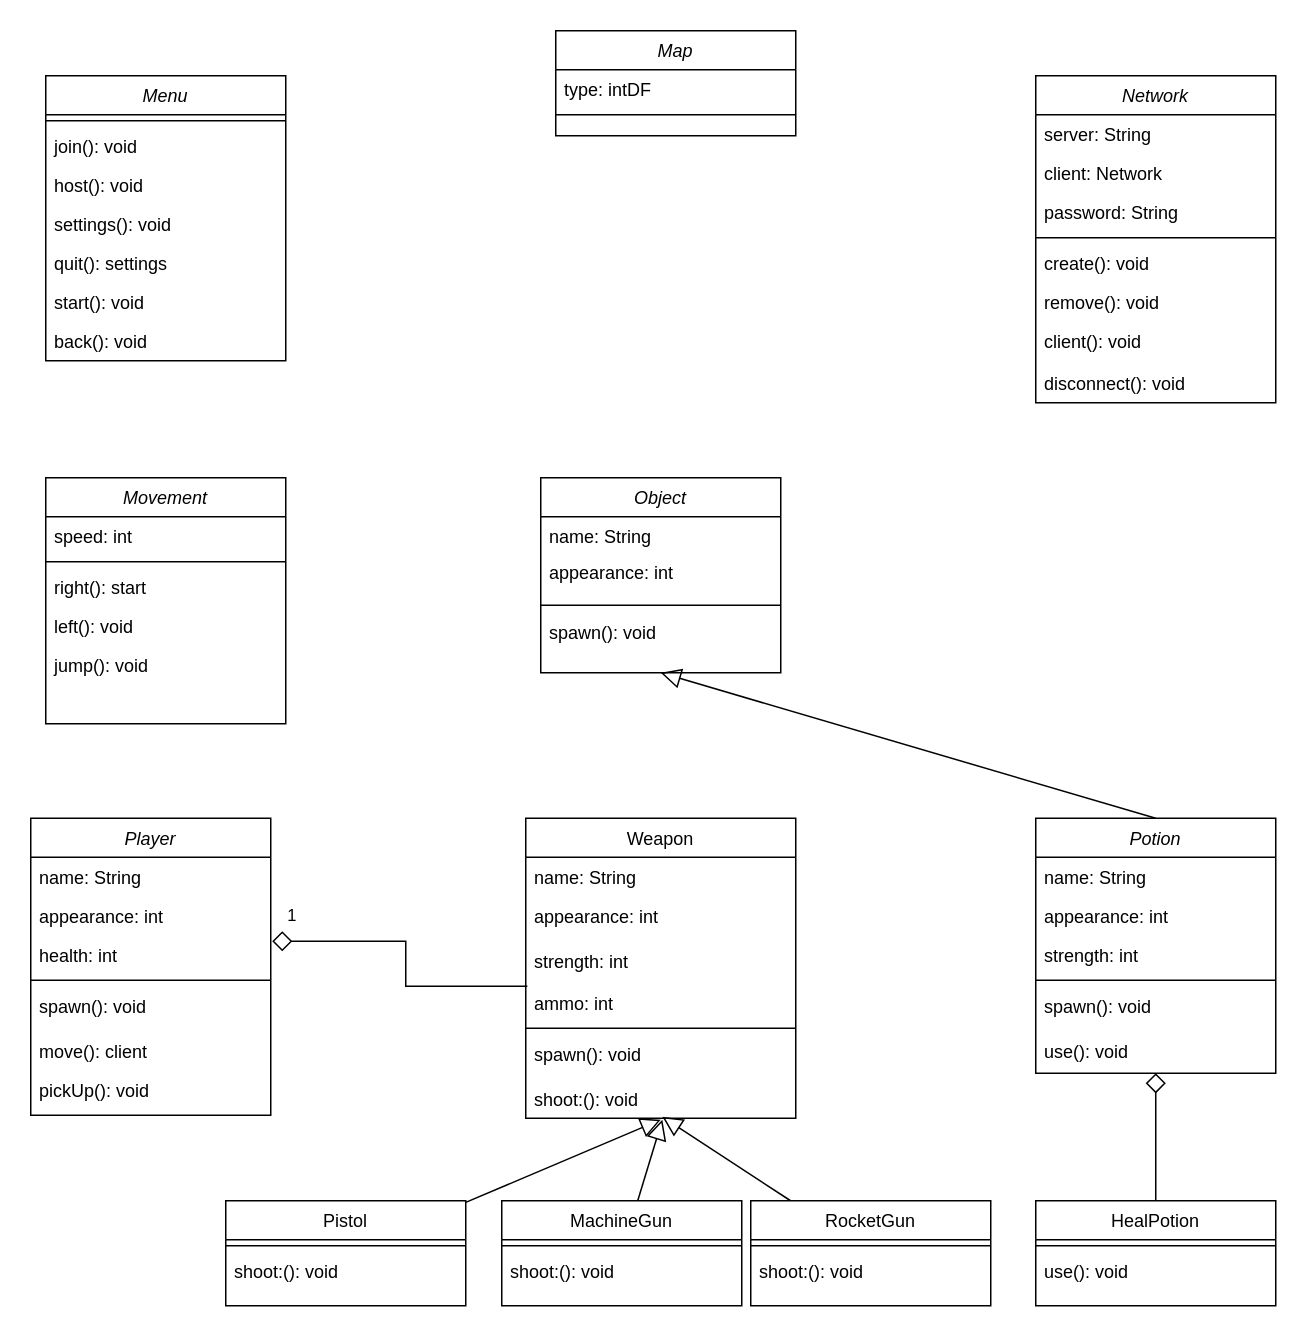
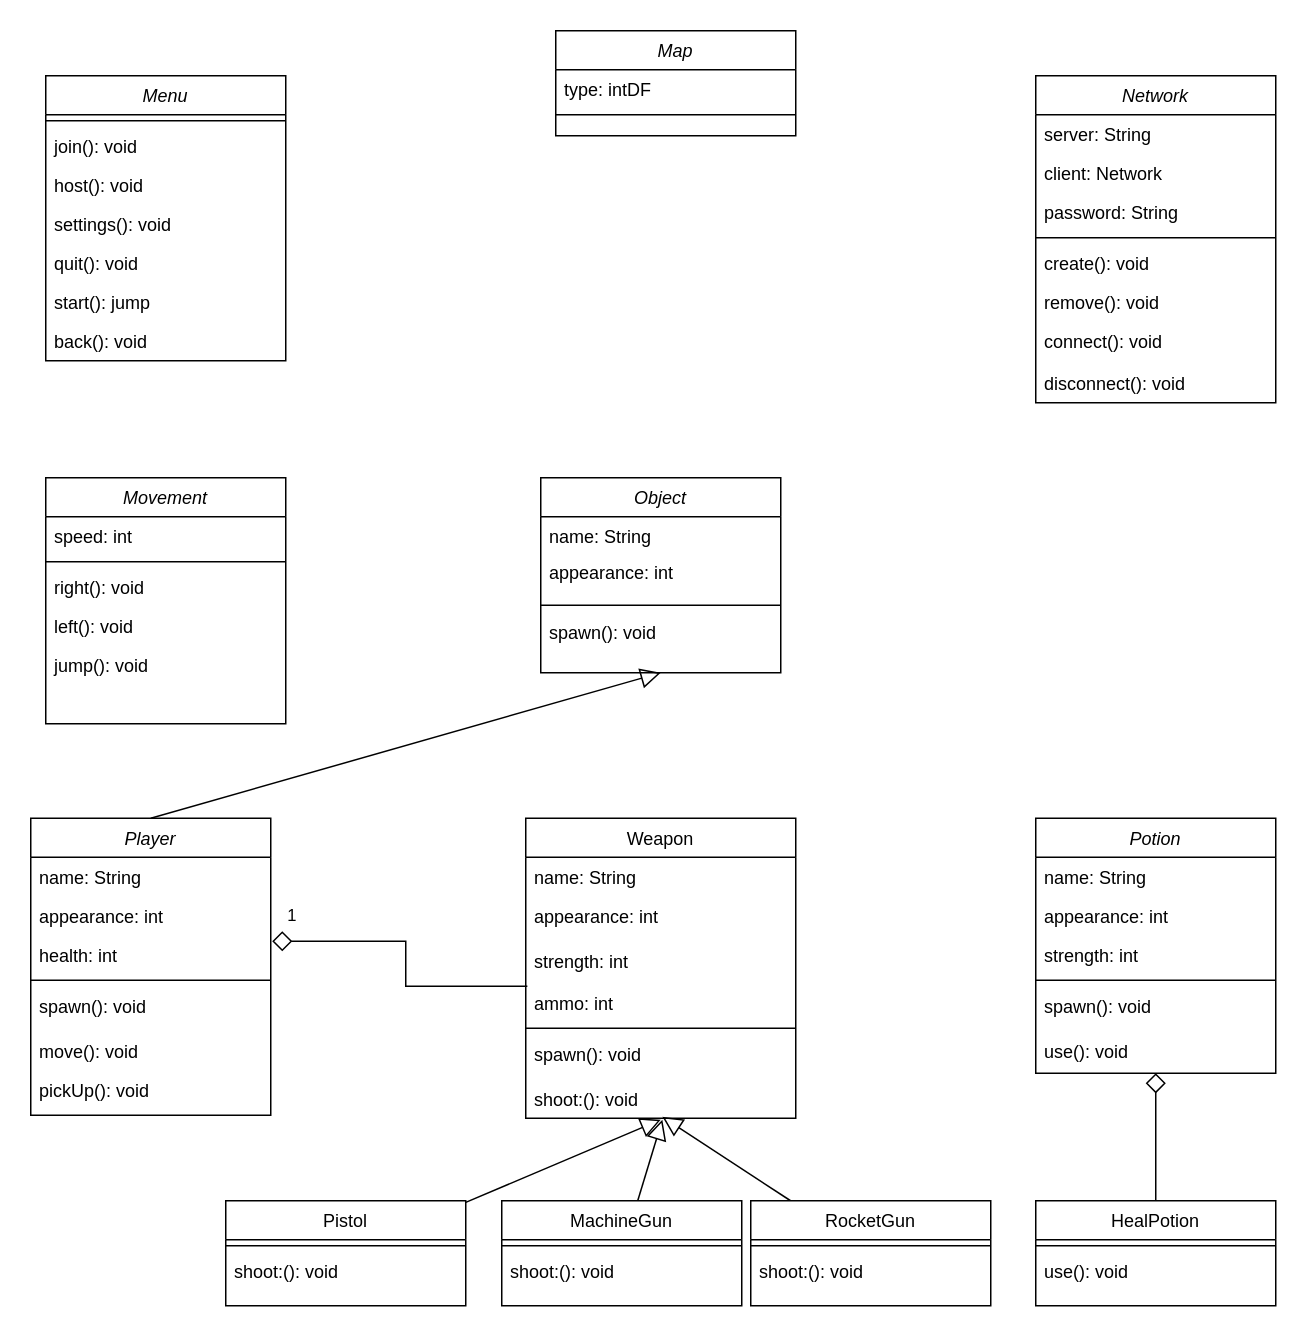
node "quit(): settings": label "quit(): settings" -> "quit(): void"
node "start(): void": label "start(): void" -> "start(): jump"
node "client(): void": label "client(): void" -> "connect(): void"
node "right(): start": label "right(): start" -> "right(): void"
edge "Player" -> "Object": added
edge "Potion" -> "Object": removed
node "move(): client": label "move(): client" -> "move(): void"
